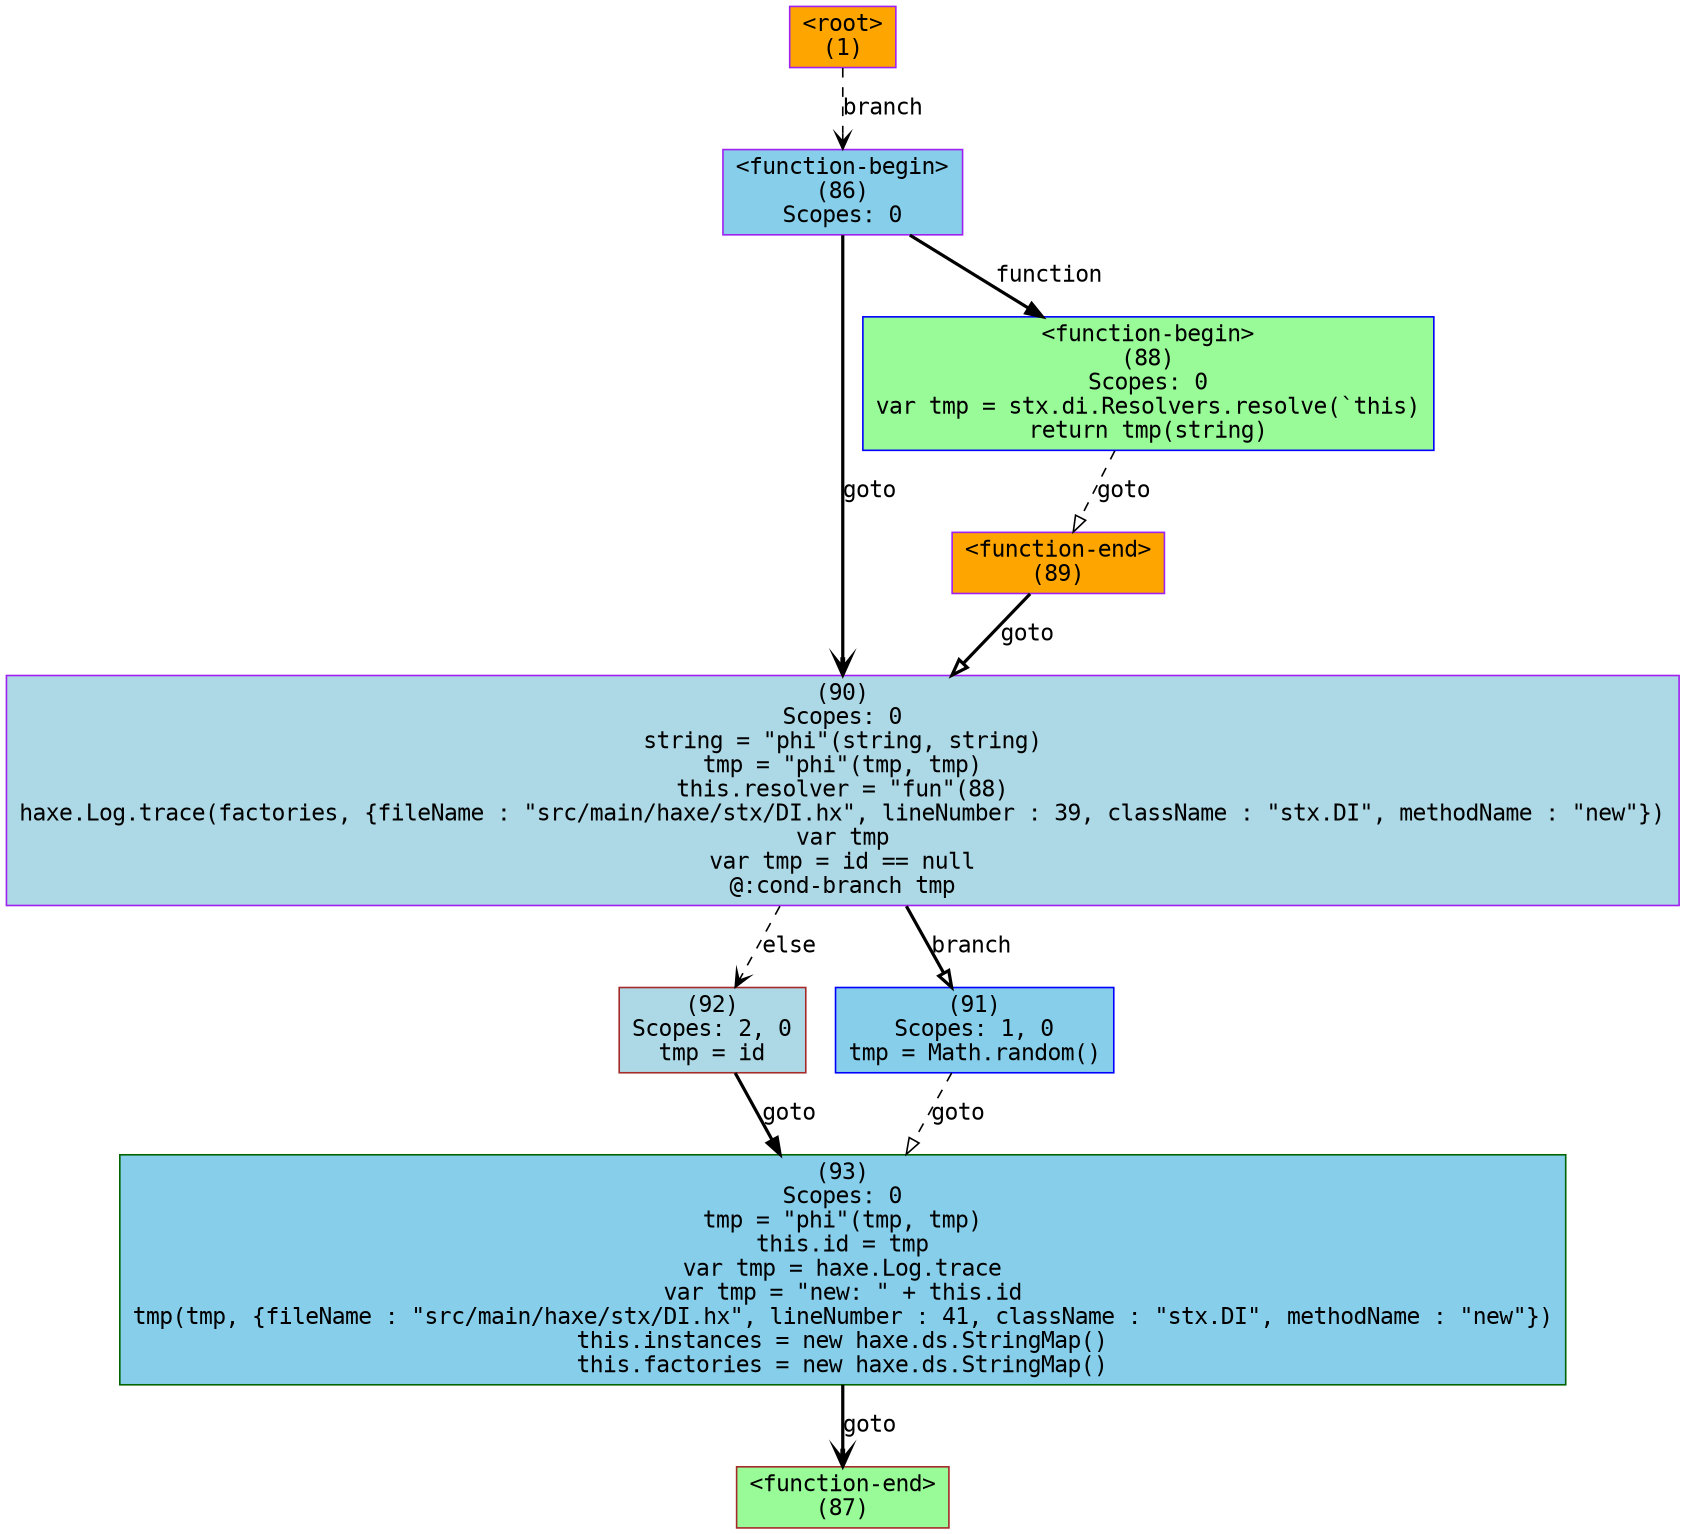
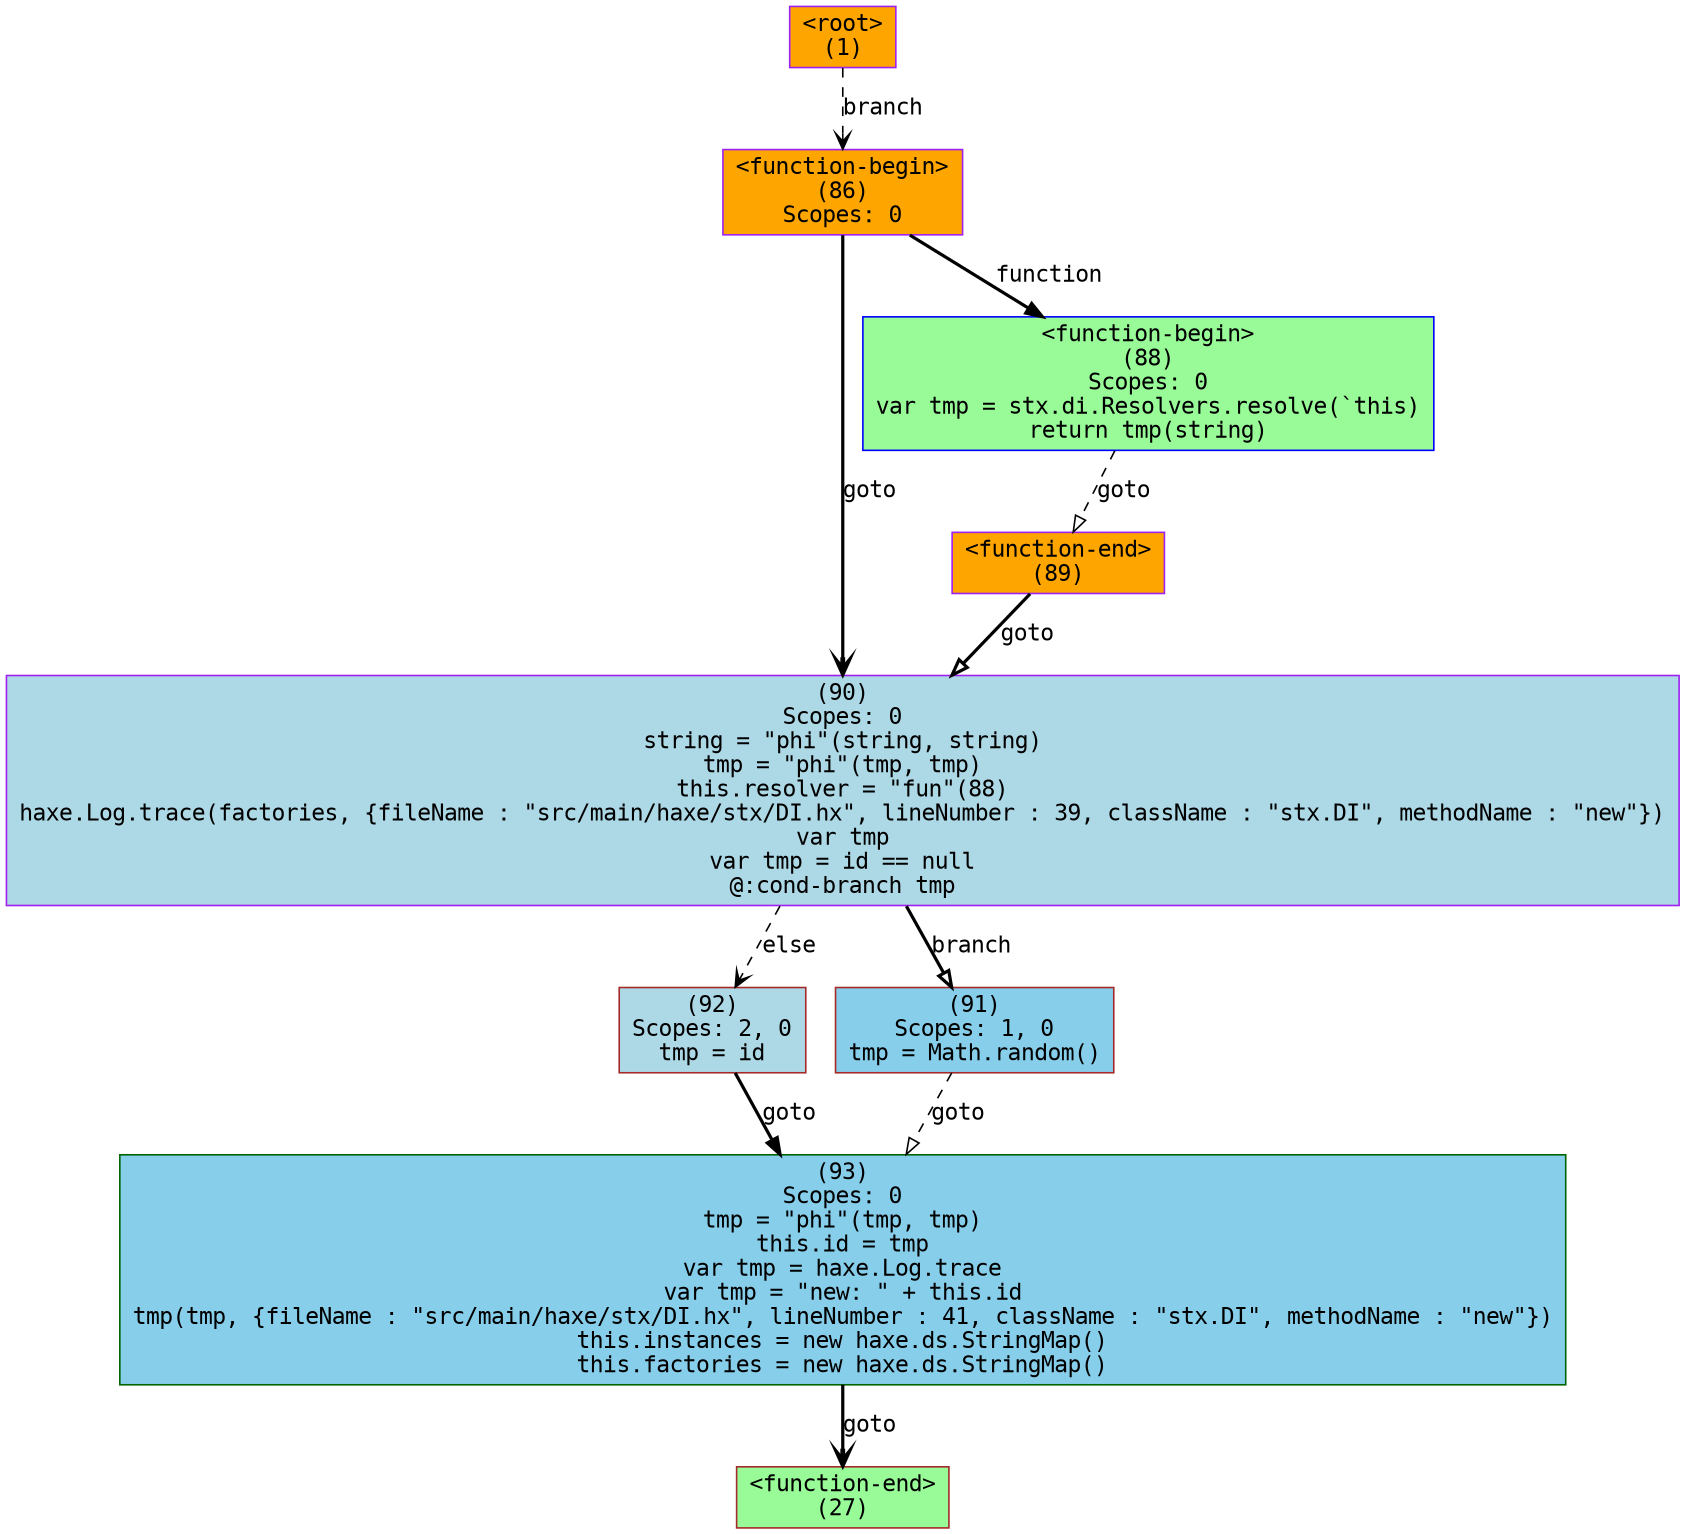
node "<function-begin> (86) Scopes: 0": fillcolor skyblue -> orange
node "(91) Scopes: 1, 0 tmp = Math.random()": color blue -> brown
node "<function-end> (87)": label "<function-end> (87)" -> "<function-end> (27)"
